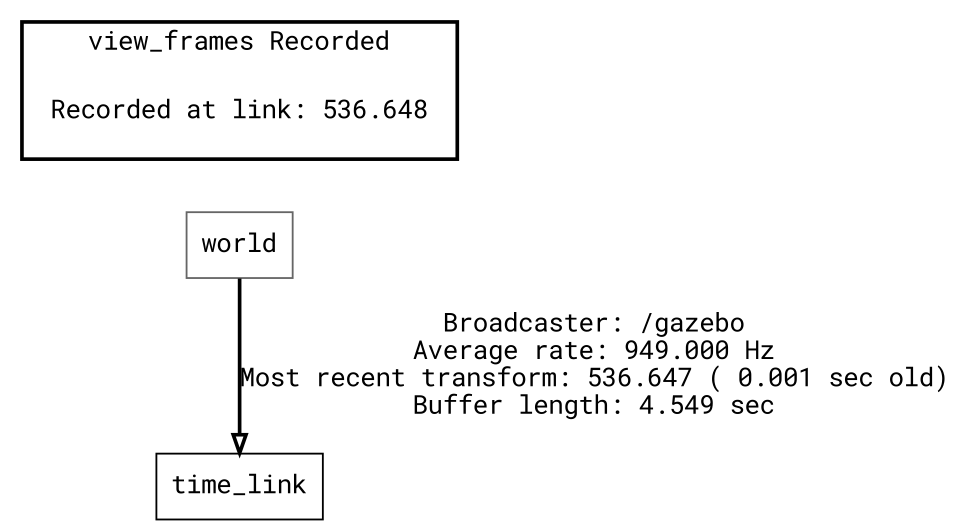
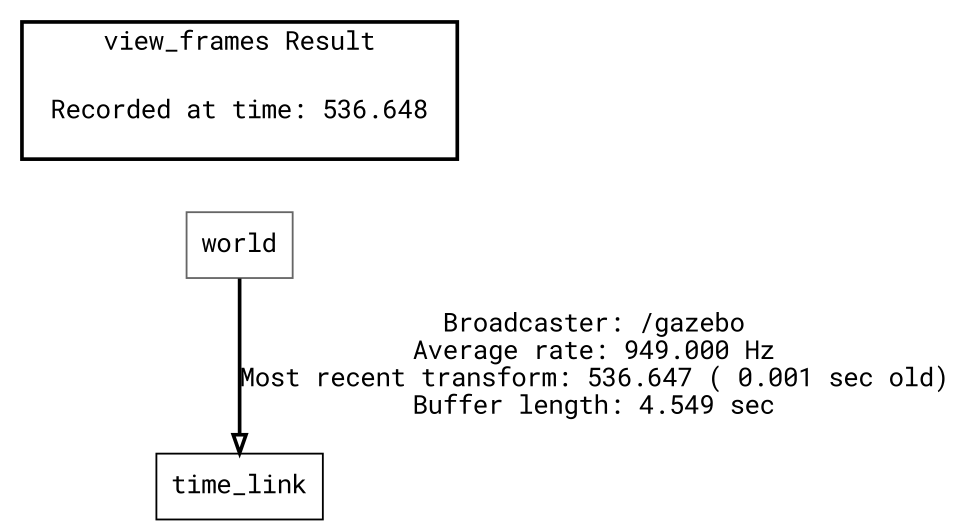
cluster "view_frames Recorded": label "view_frames Recorded" -> "view_frames Result"
node "Recorded at link: 536.648": label "Recorded at link: 536.648" -> "Recorded at time: 536.648"
